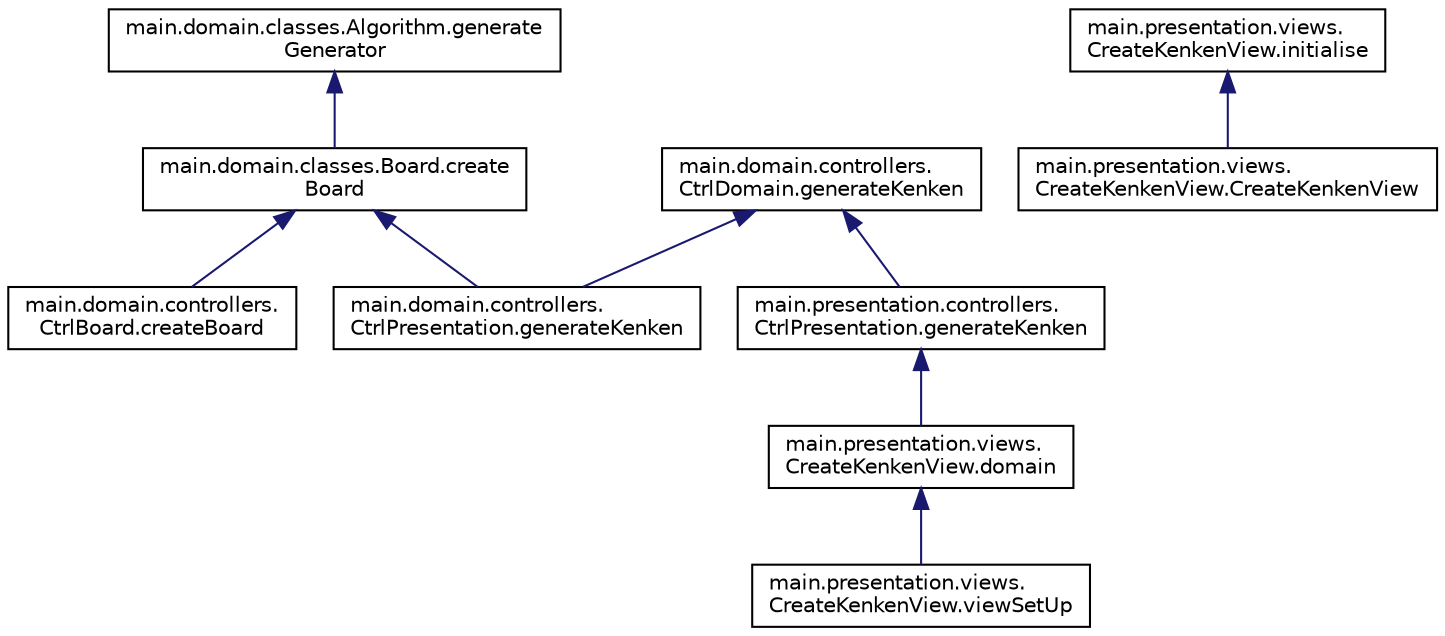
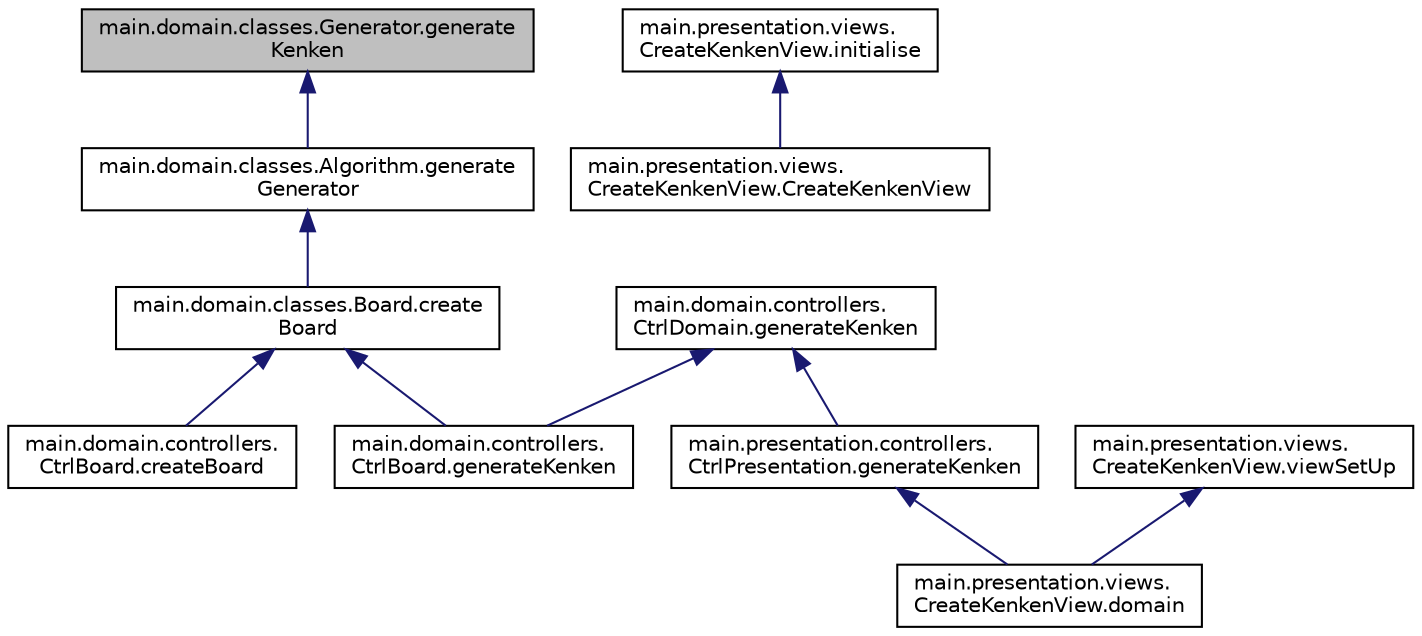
node "main.domain.classes.Generator.generate Kenken": added
node "main.domain.controllers. CtrlPresentation.generateKenken": label "main.domain.controllers. CtrlPresentation.generateKenken" -> "main.domain.controllers. CtrlBoard.generateKenken"
edge "main.presentation.views. CreateKenkenView.viewSetUp" -> "main.presentation.views. CreateKenkenView.domain": reversed
